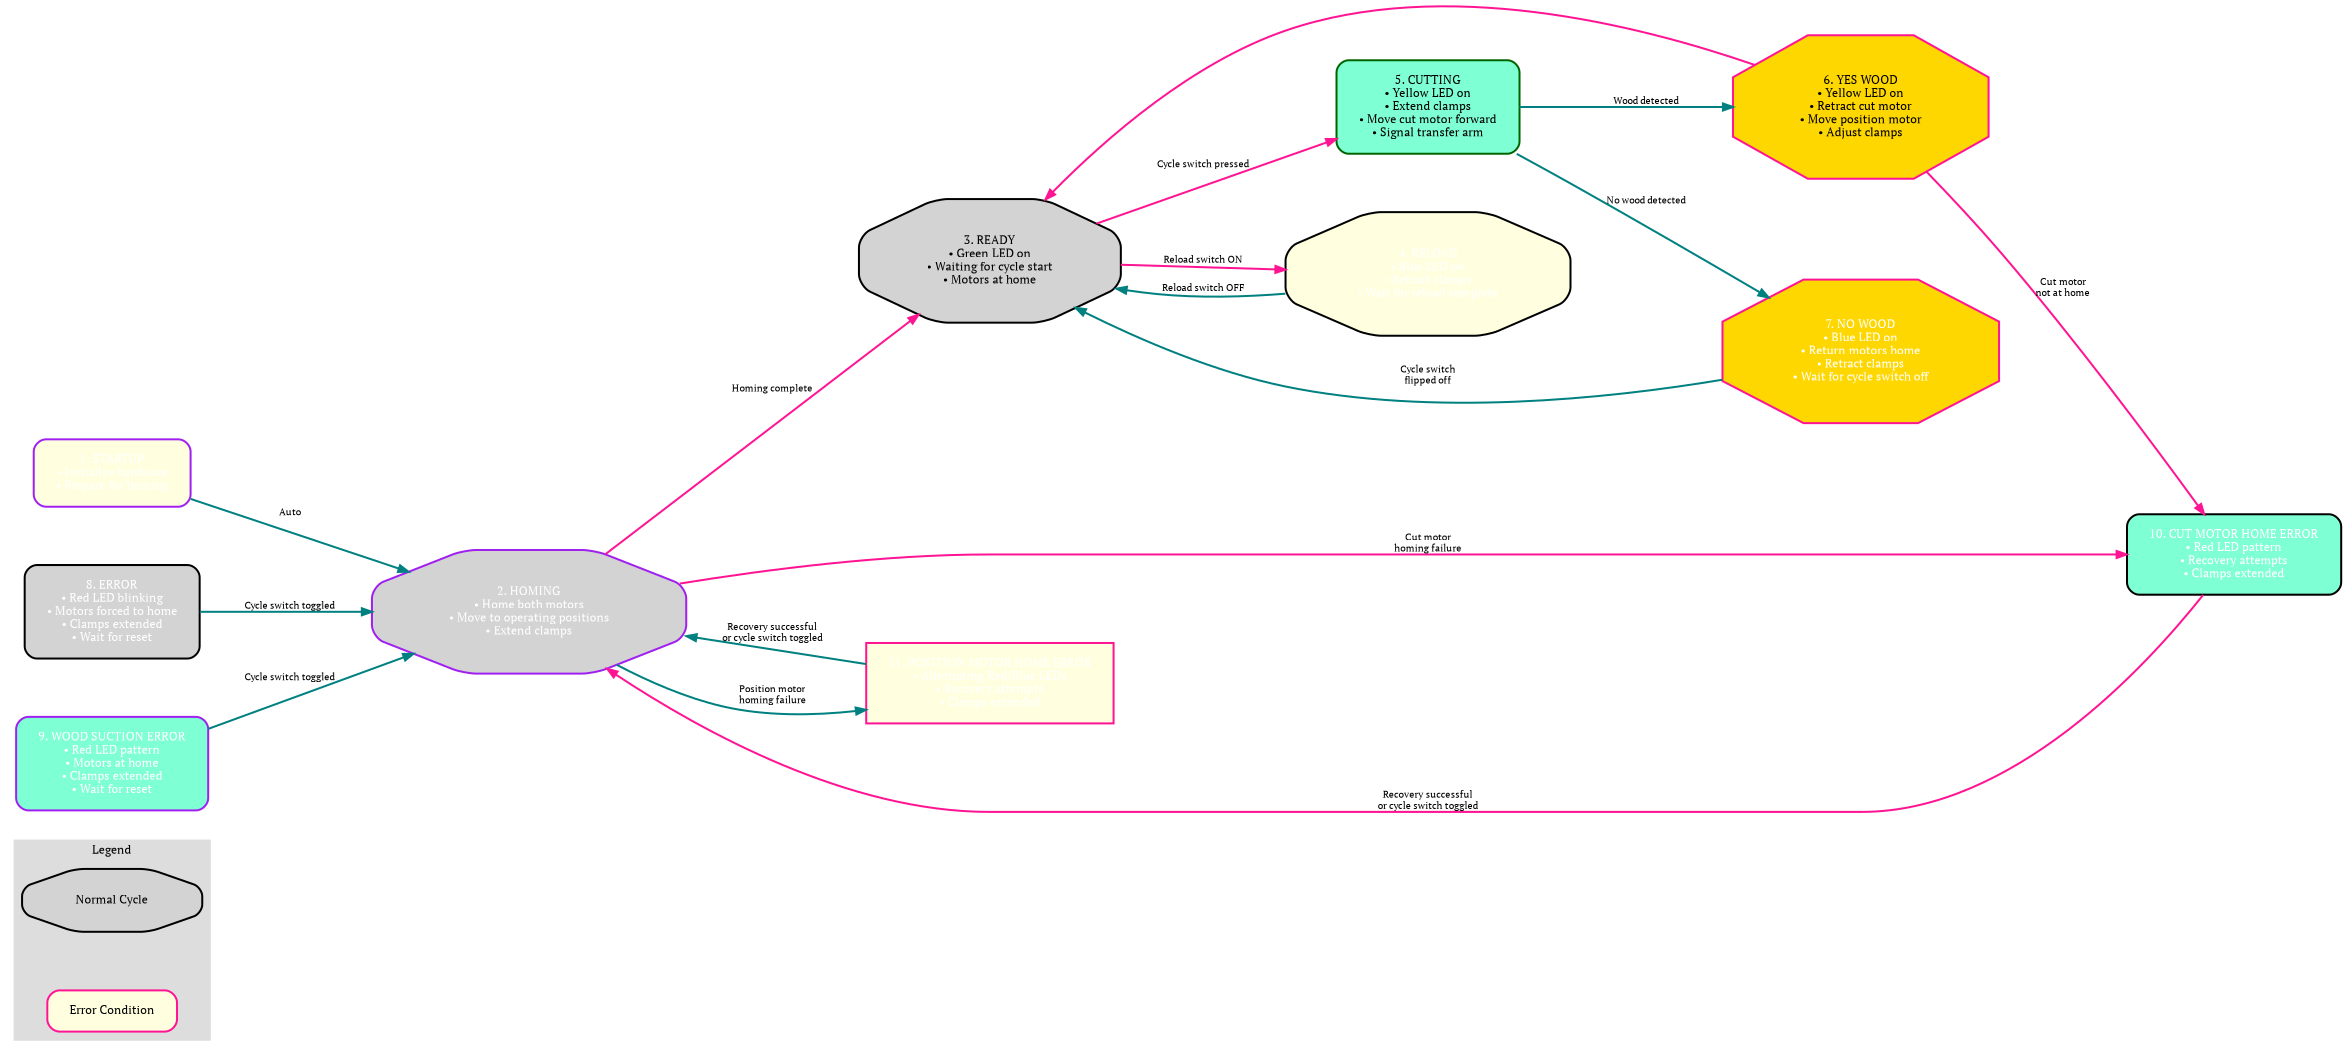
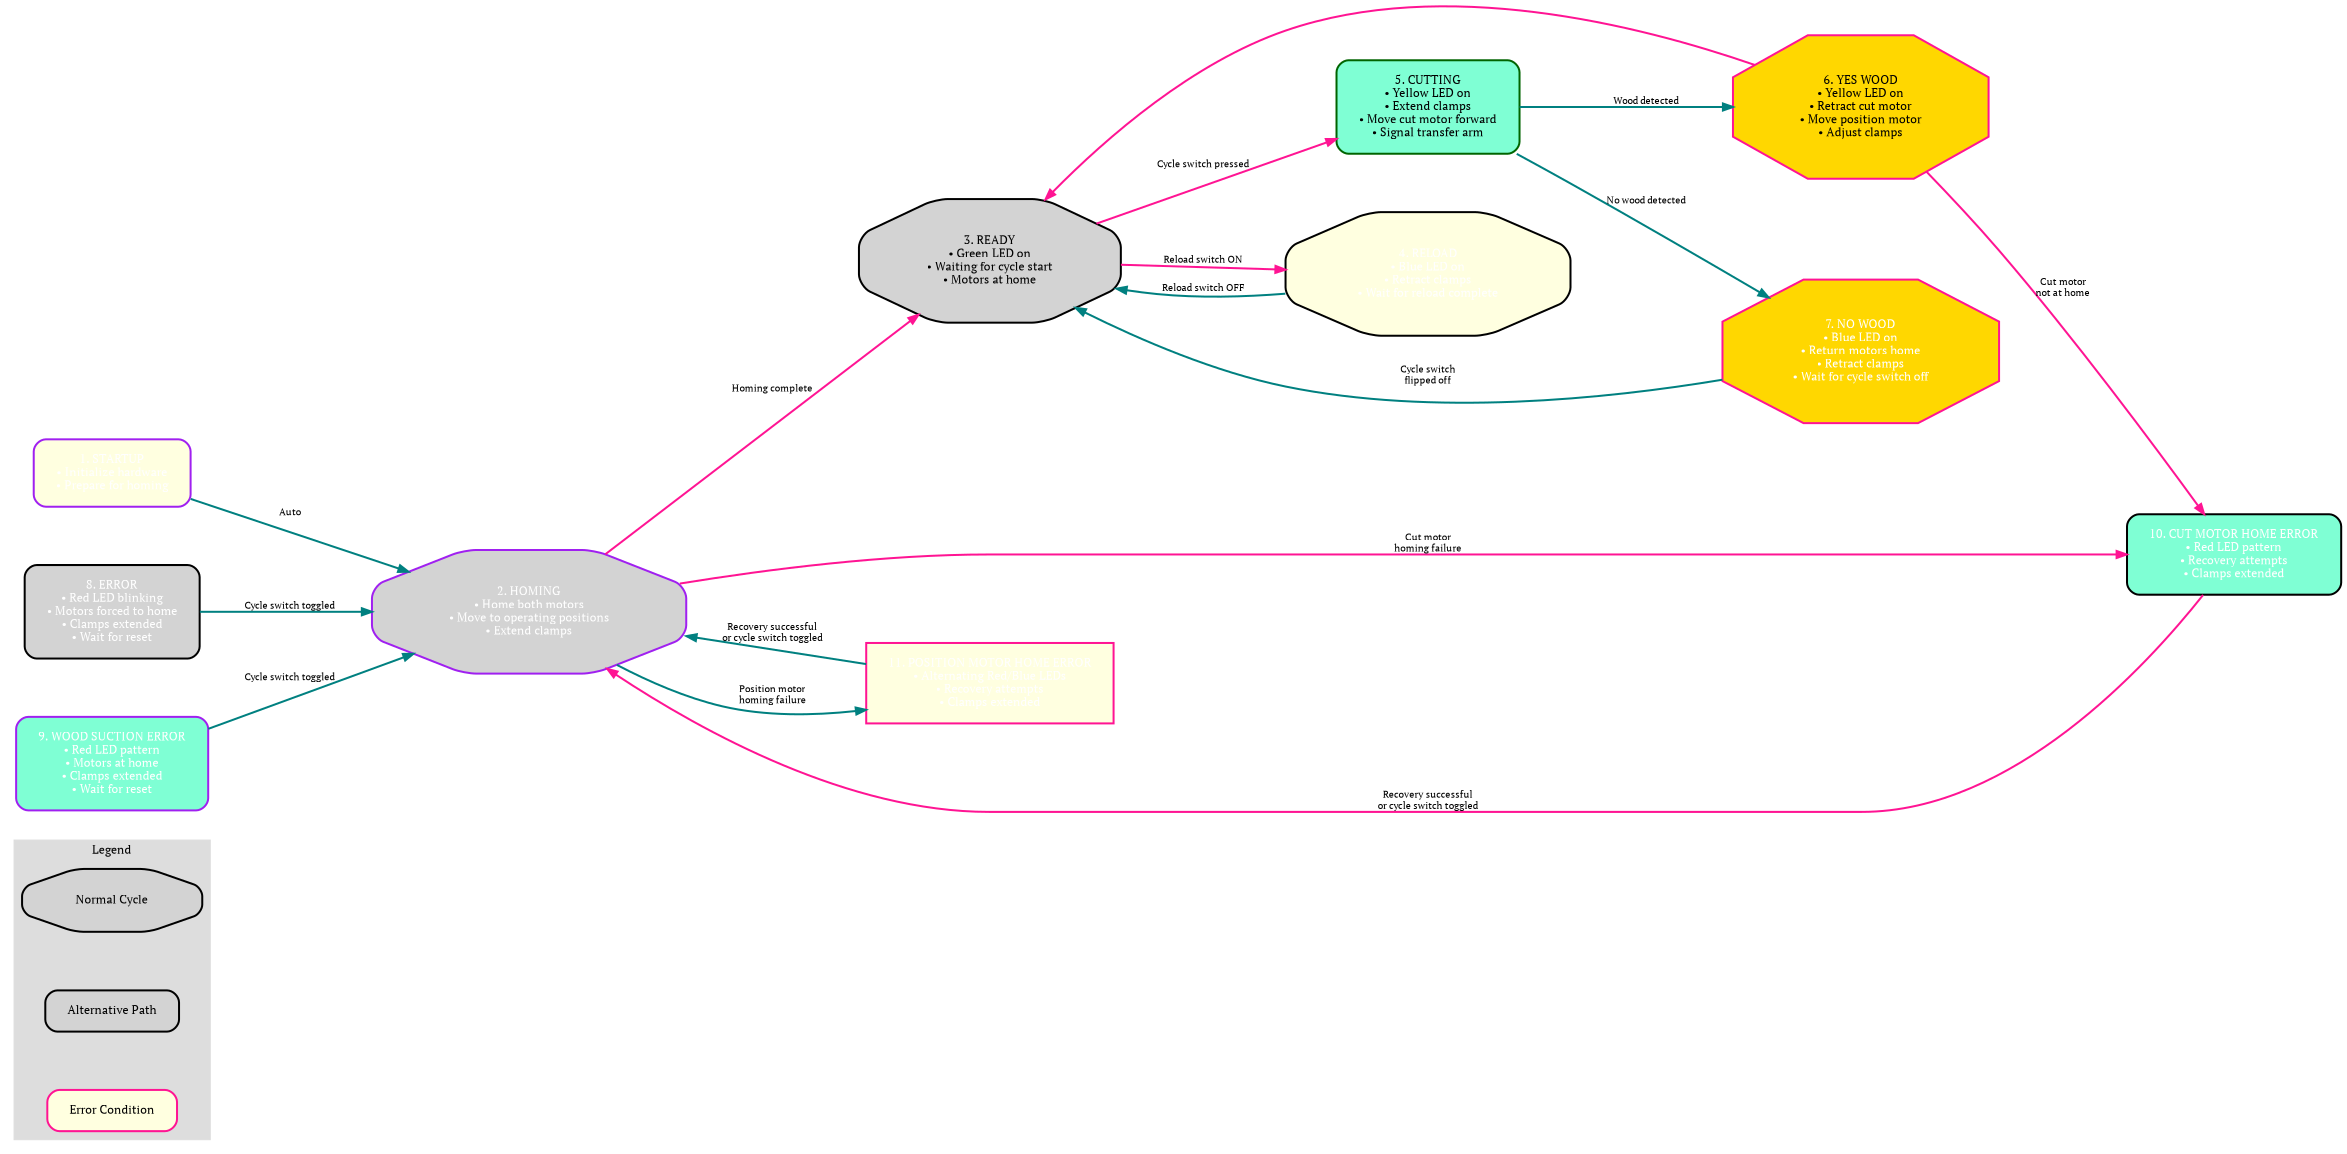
node "Alternative Path": added
